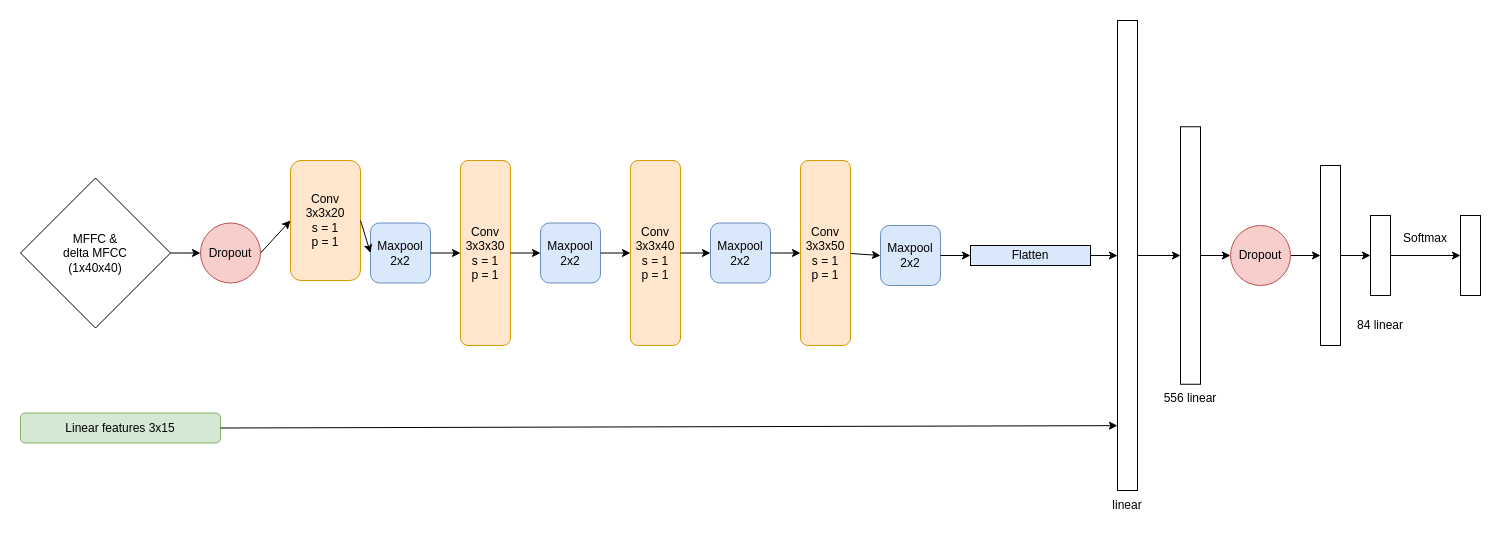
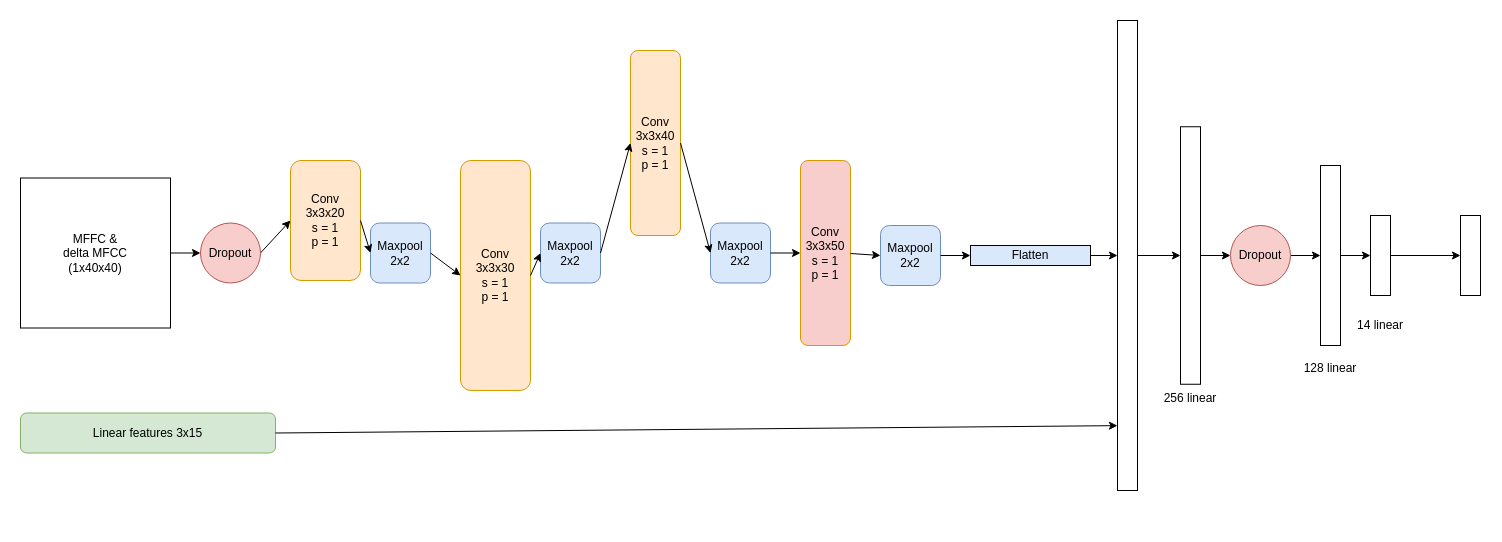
node "Softmax": removed
node "MFFC & delta MFCC (1x40x40)": shape diamond -> rectangle
node "Conv 3x3x30 s = 1 p = 1": size 50x185 -> 70x230
node "Conv 3x3x40 s = 1 p = 1": moved (656, 253) -> (656, 143)
node "Conv 3x3x50 s = 1 p = 1": fillcolor #ffe6cc -> #f8cecc
node "84 linear": label "84 linear" -> "14 linear"
node "128 linear": added
node "556 linear": label "556 linear" -> "256 linear"
node "Linear features 3x15": size 200x30 -> 255x40
node "linear": removed
